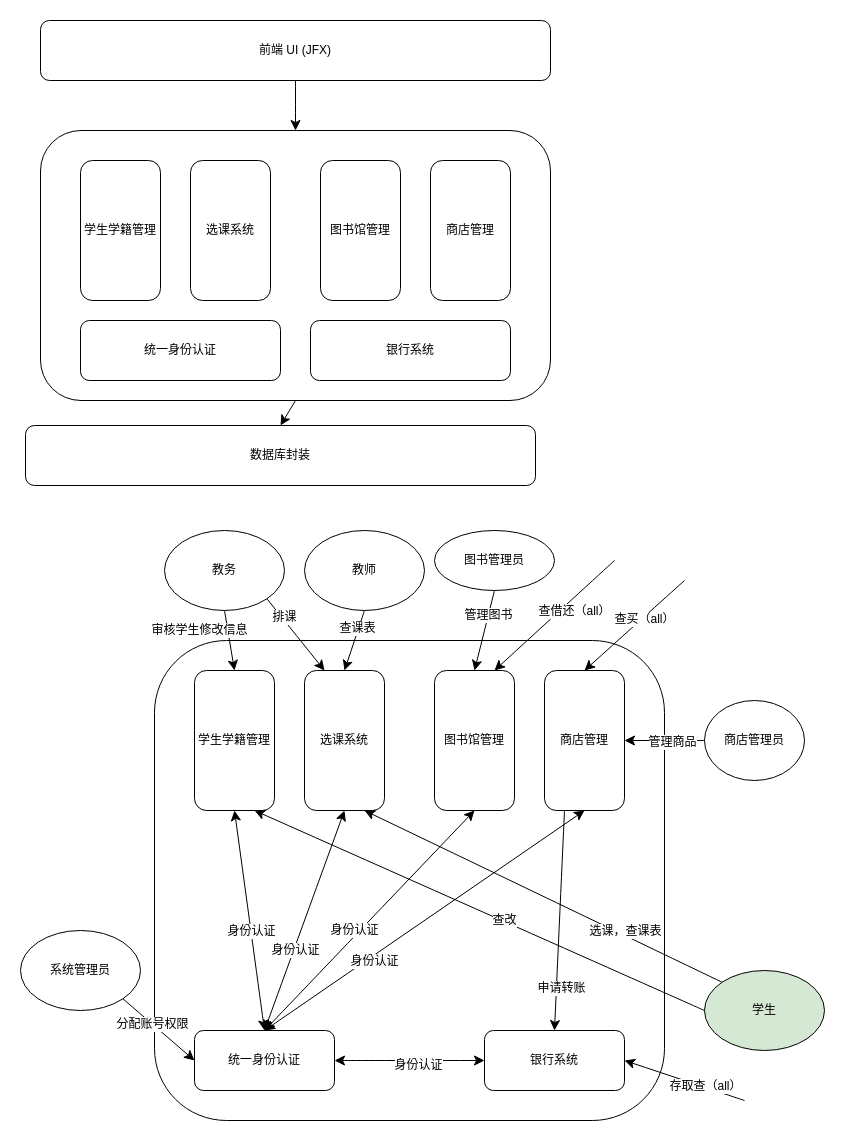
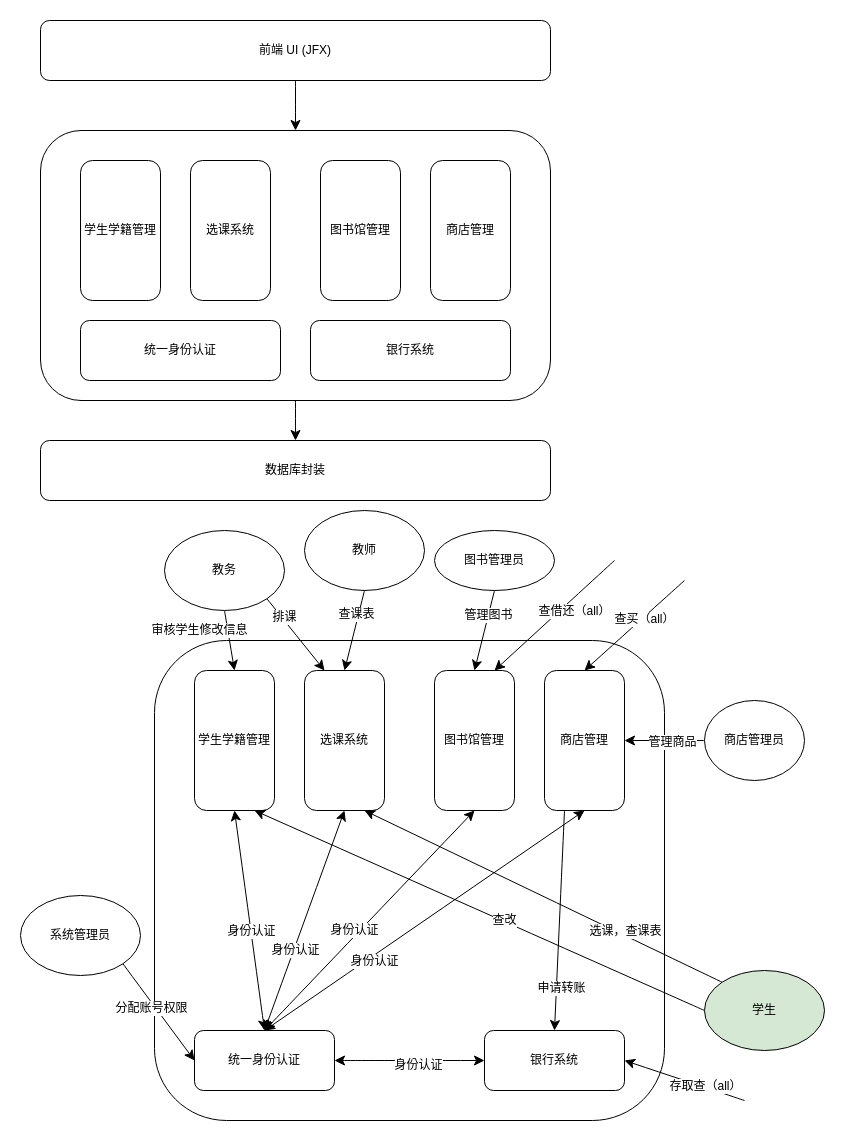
node "数据库封装": moved (281, 456) -> (296, 471)
node "教师": moved (365, 571) -> (365, 551)
node "系统管理员": moved (81, 971) -> (81, 936)
